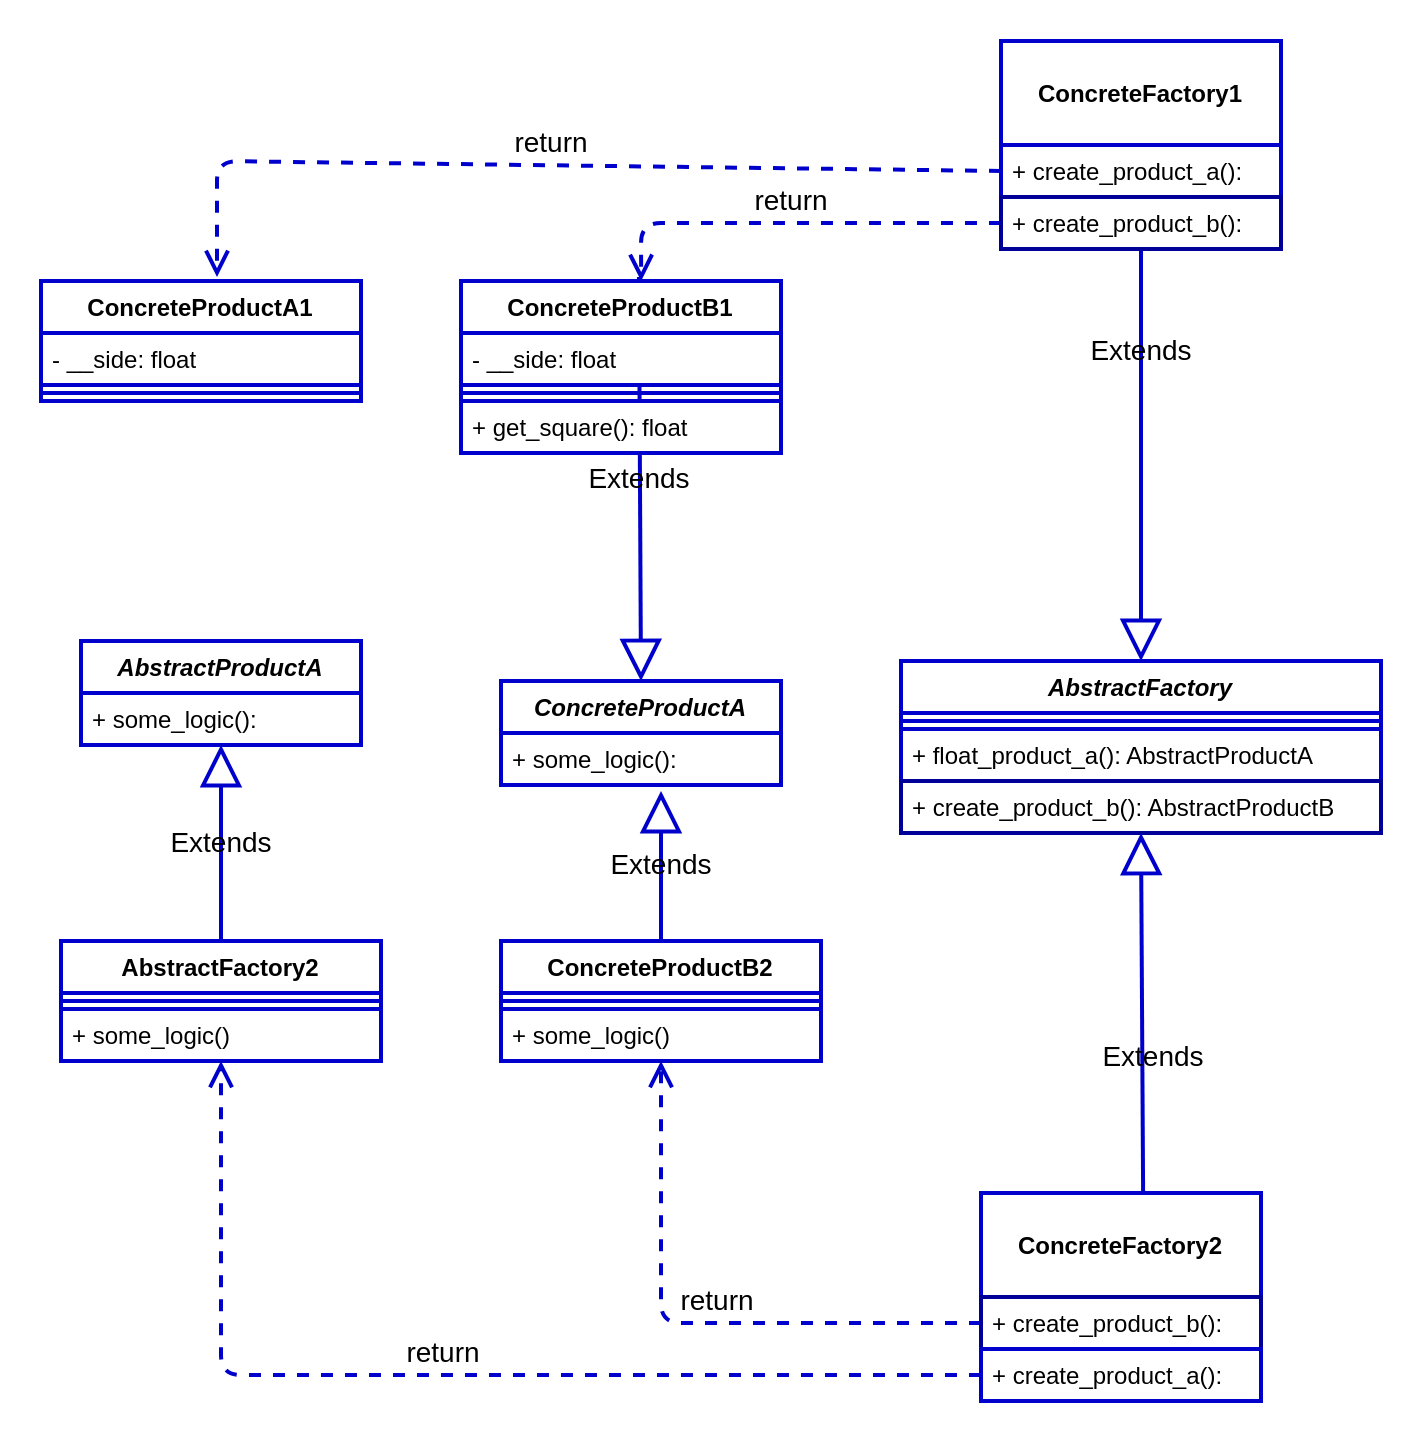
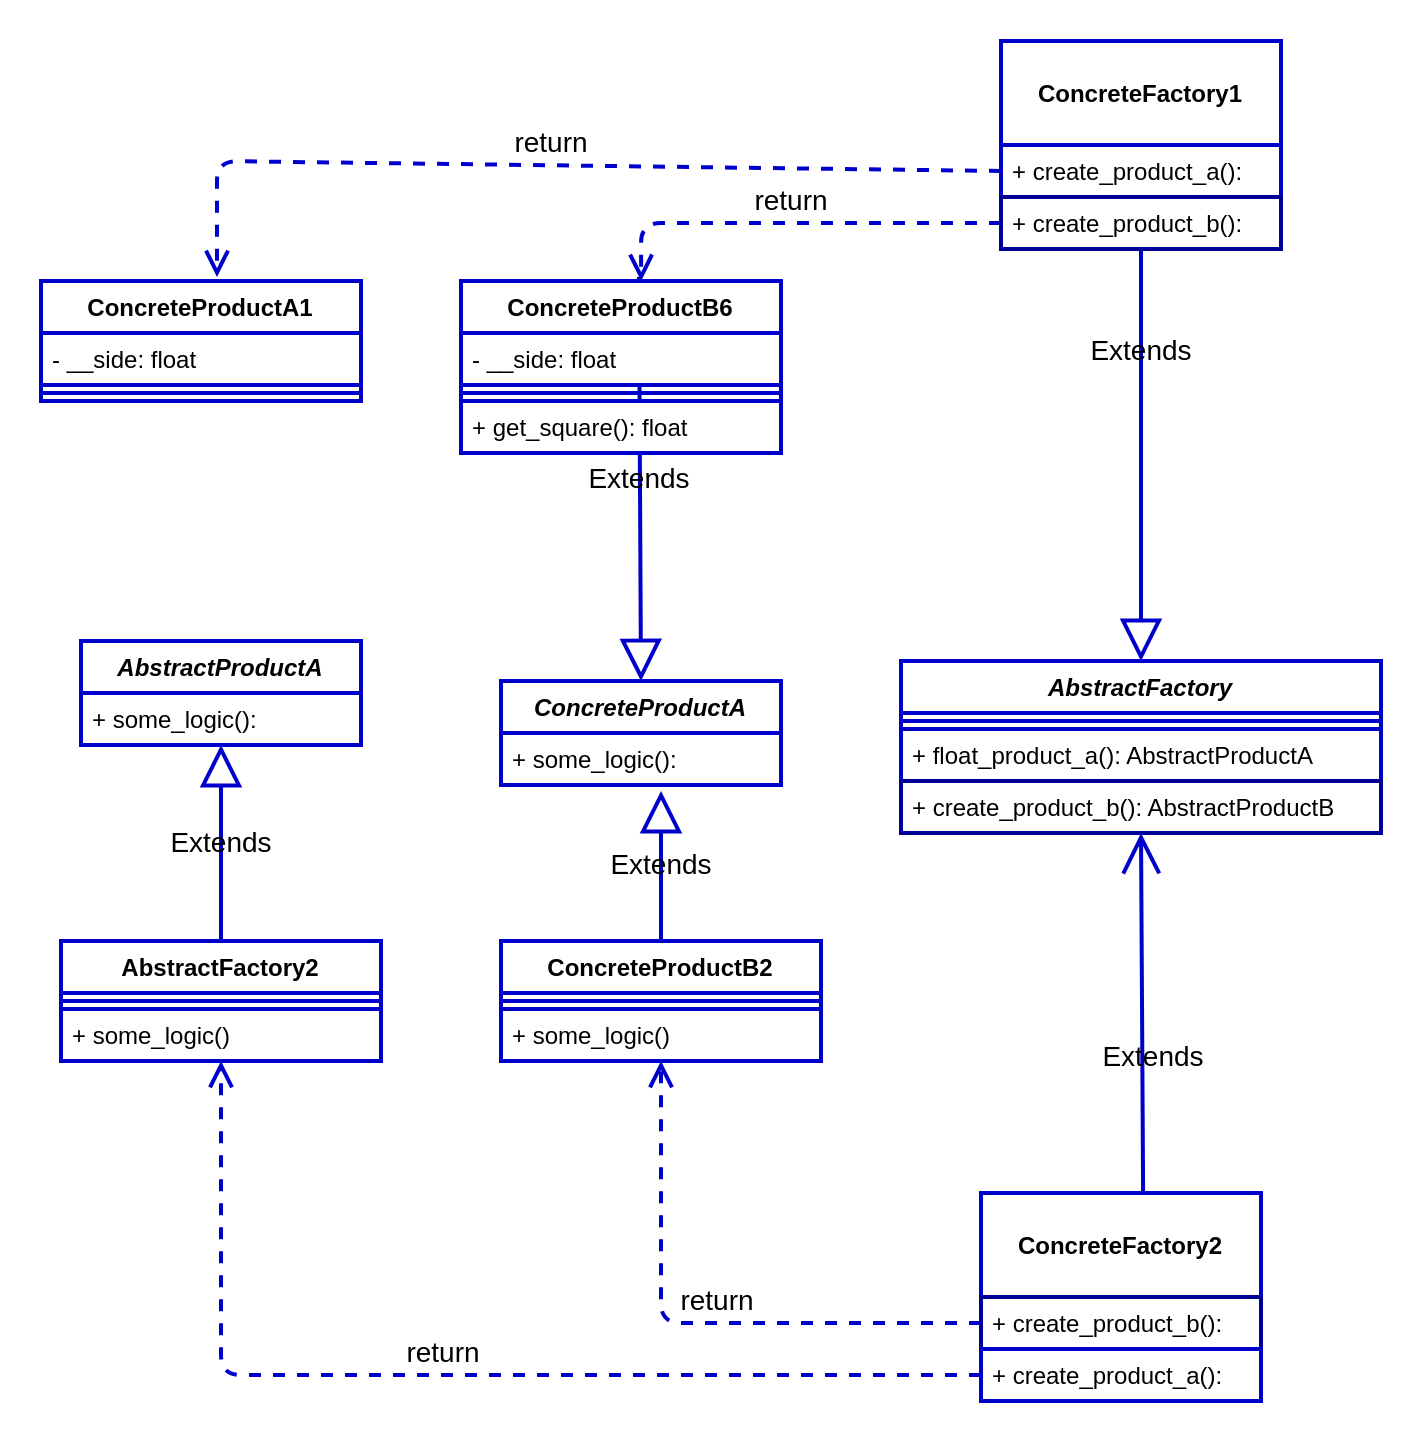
node "ConcreteProductB1": label "ConcreteProductB1" -> "ConcreteProductB6"
edge "ConcreteFactory2" -> "AbstractFactory": arrowhead block -> open
